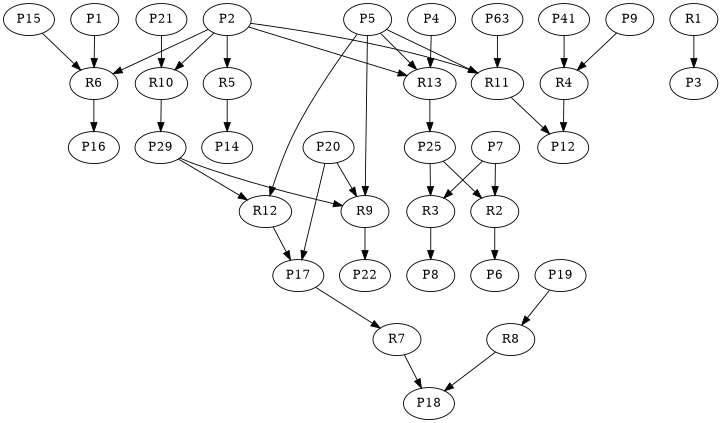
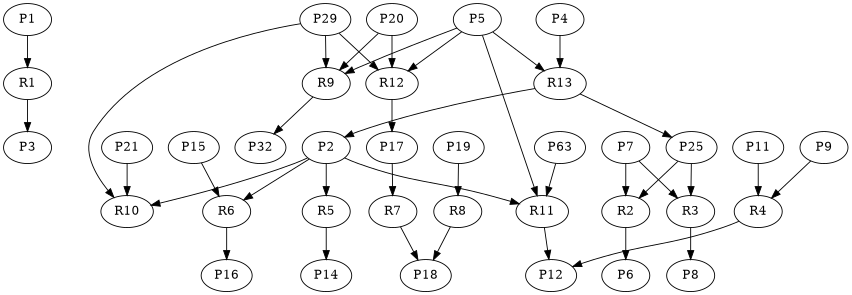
node "P41": label "P41" -> "P11"
edge "P1" -> "R6": now "P1" -> "R1"
edge "P2" -> "R13": reversed
edge "R10" -> "P29": reversed
edge "P20" -> "P17": now "P20" -> "R12"
node "P22": label "P22" -> "P32"
